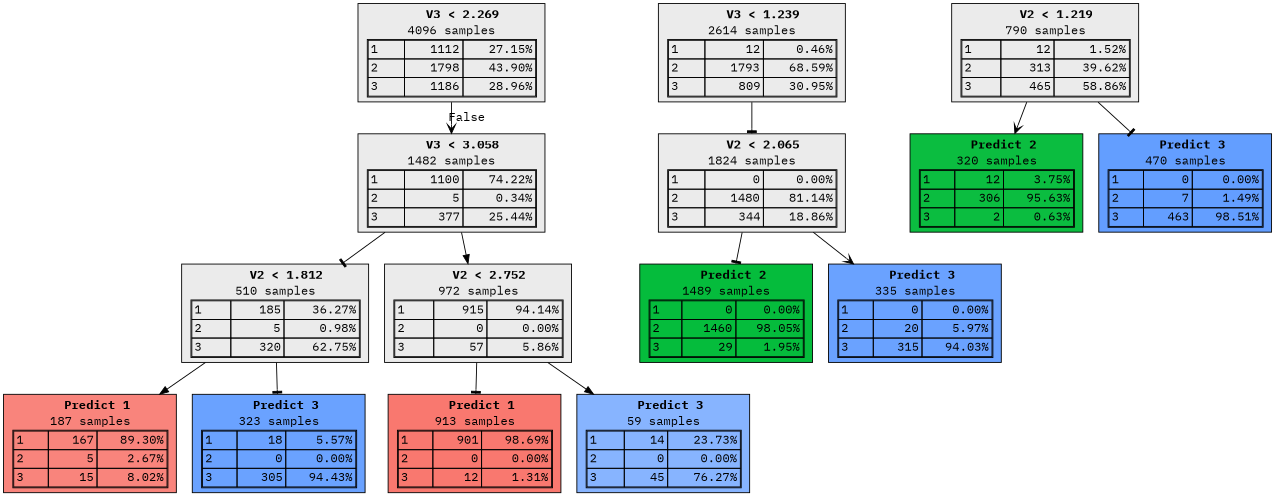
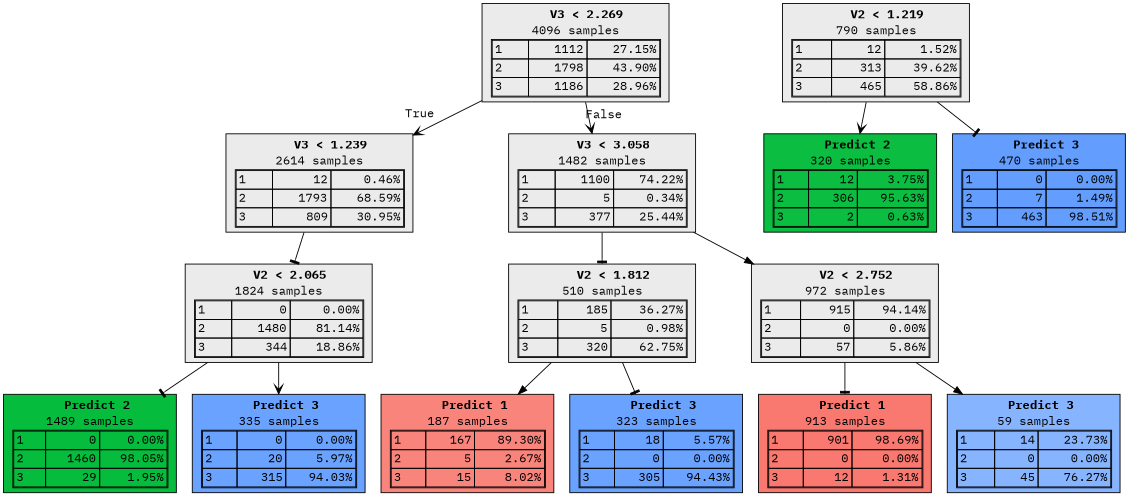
edge "V3 < 2.269" -> "V3 < 1.239": added
